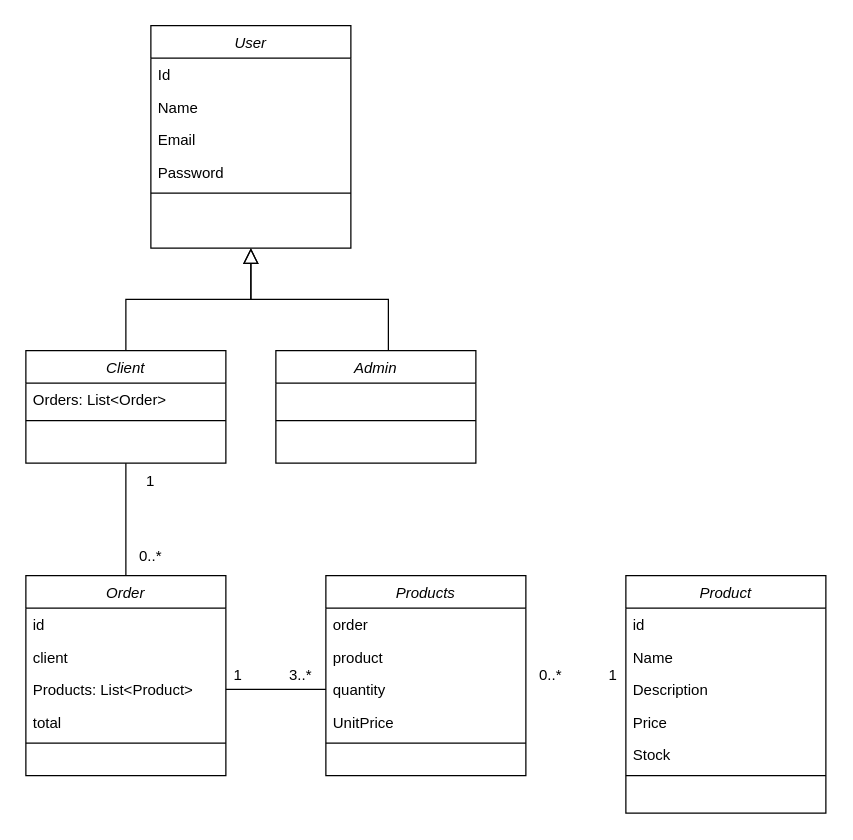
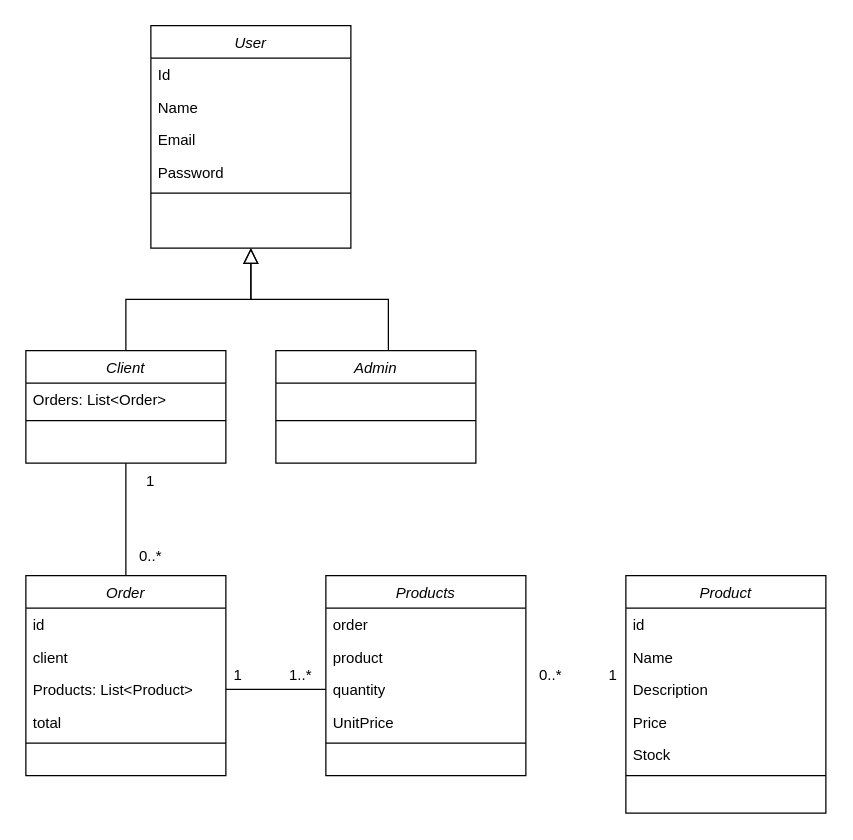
node "3..*": label "3..*" -> "1..*"
